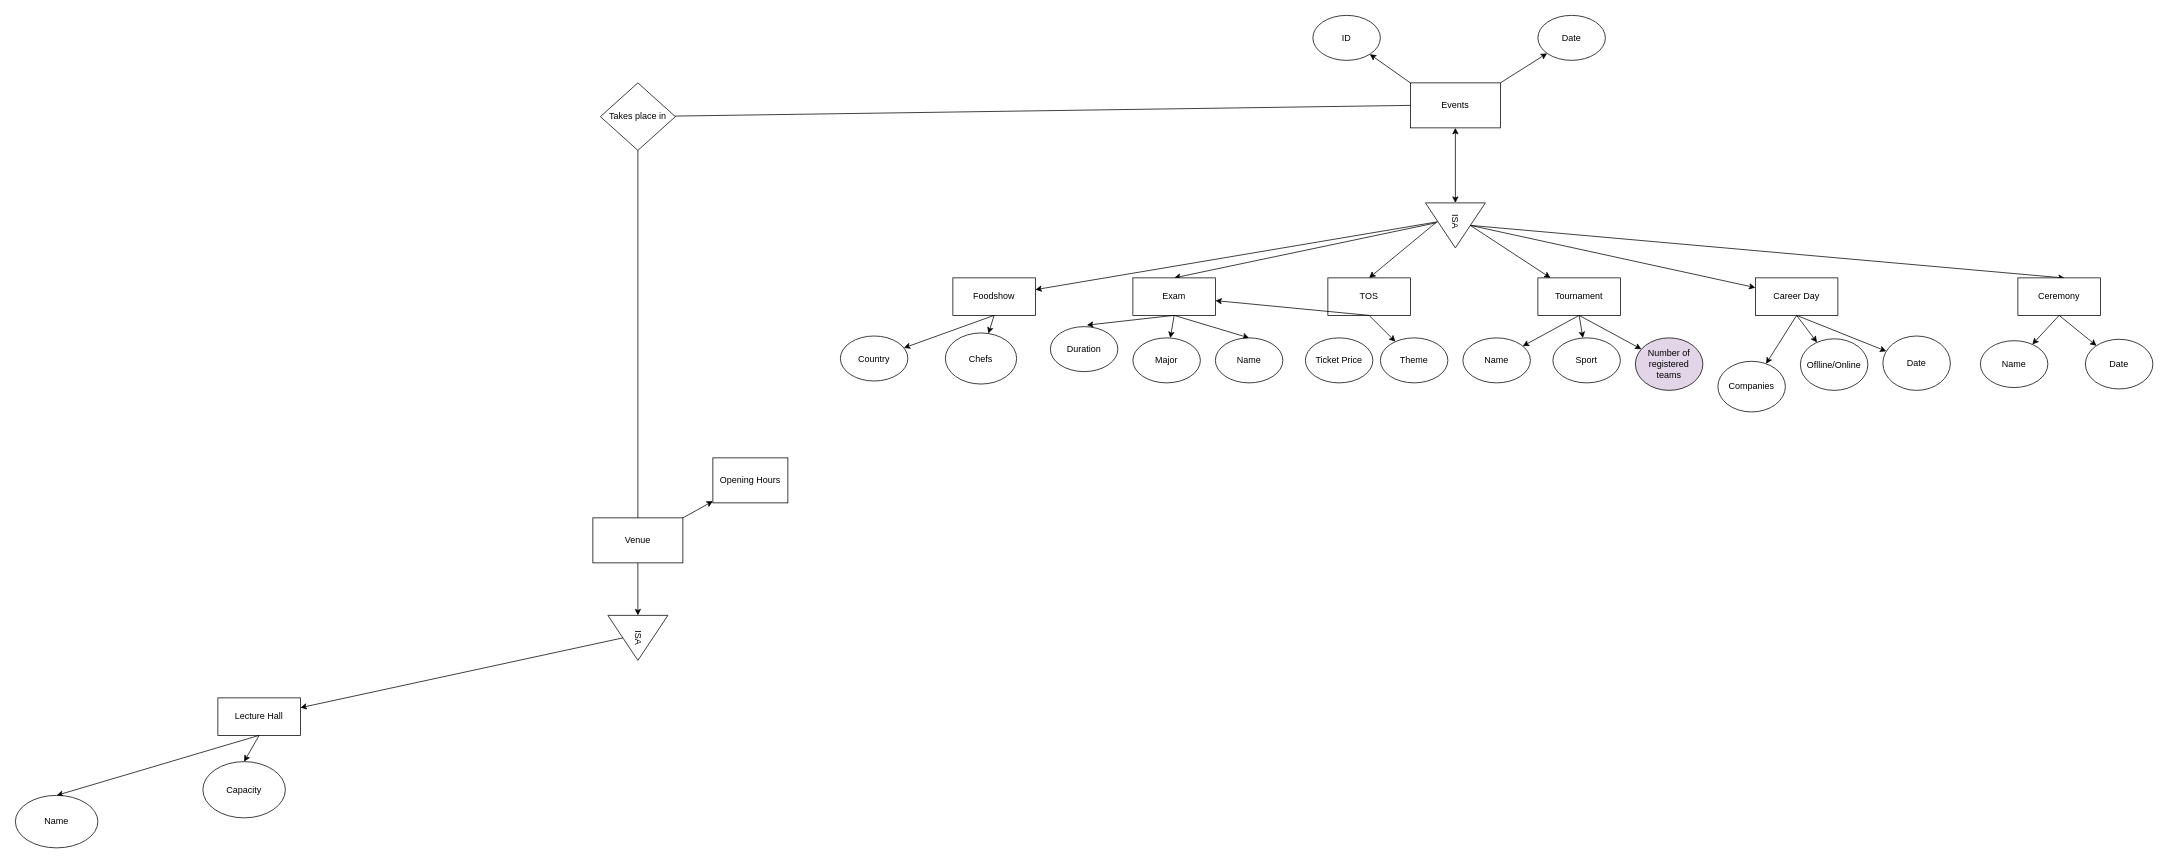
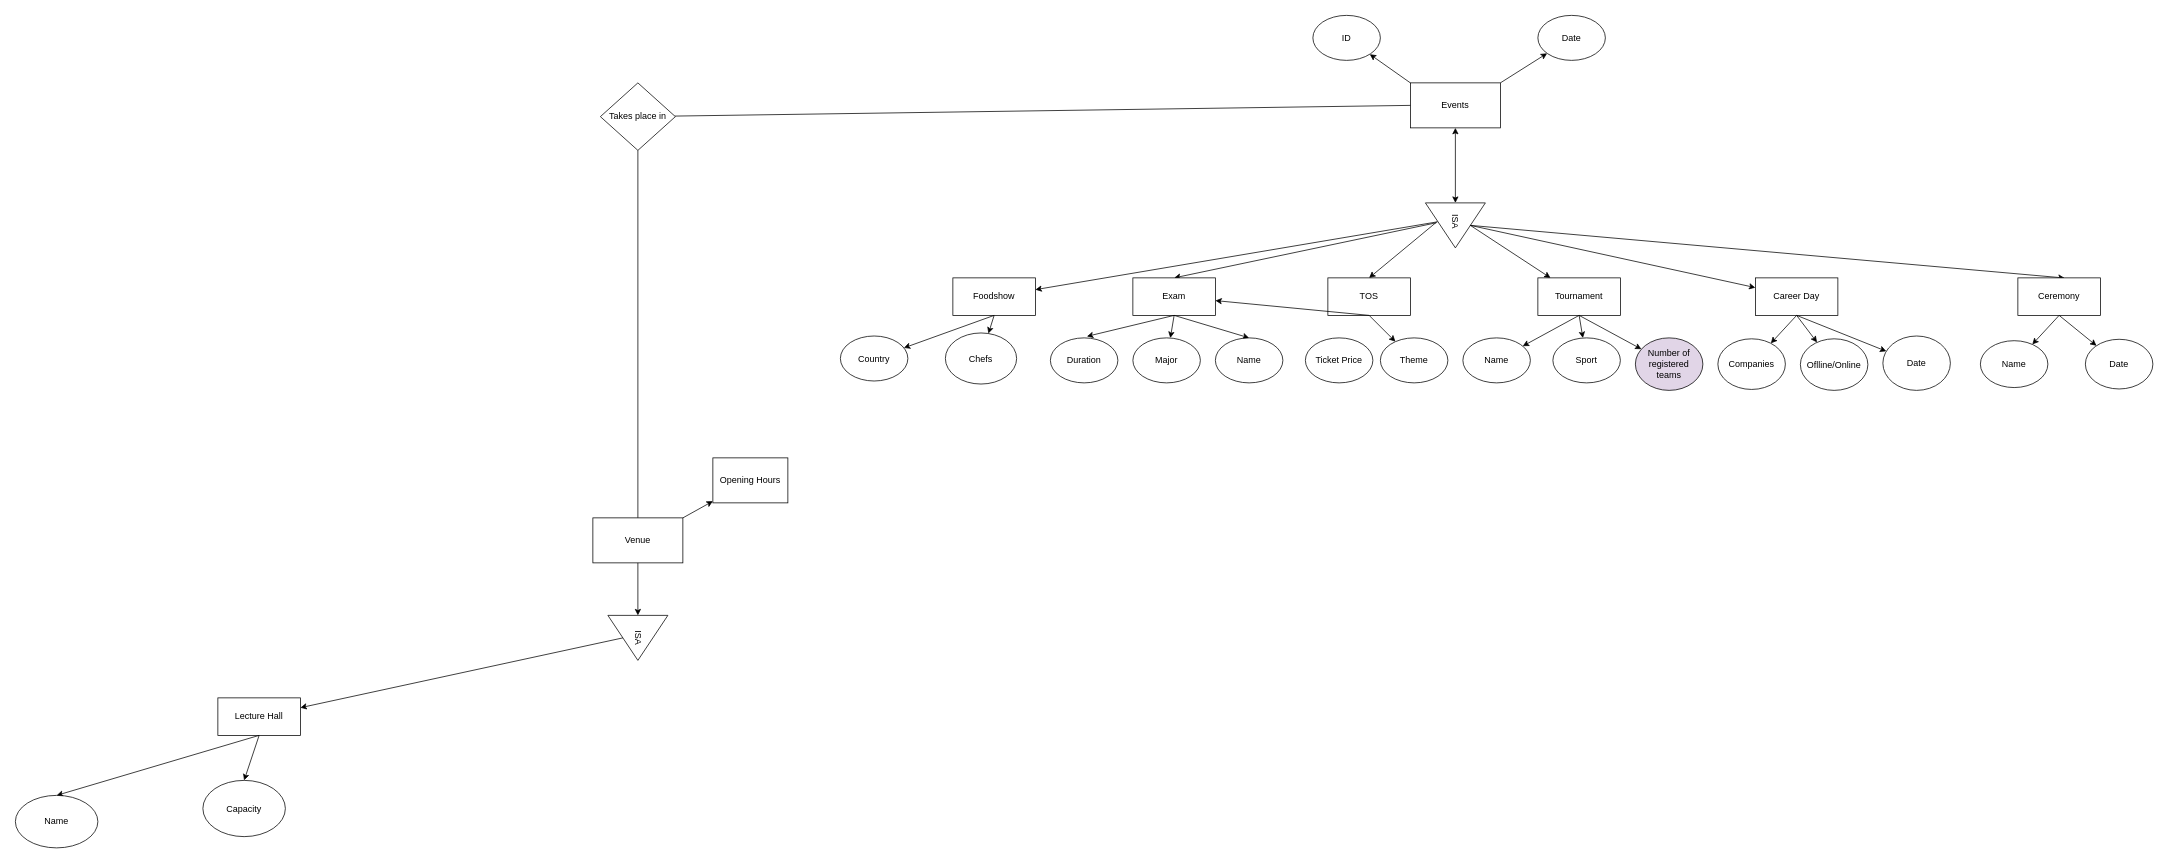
node "Duration": moved (1084, 349) -> (1084, 360)
node "Companies": moved (1752, 387) -> (1752, 364)
node "Capacity": moved (244, 790) -> (244, 809)
